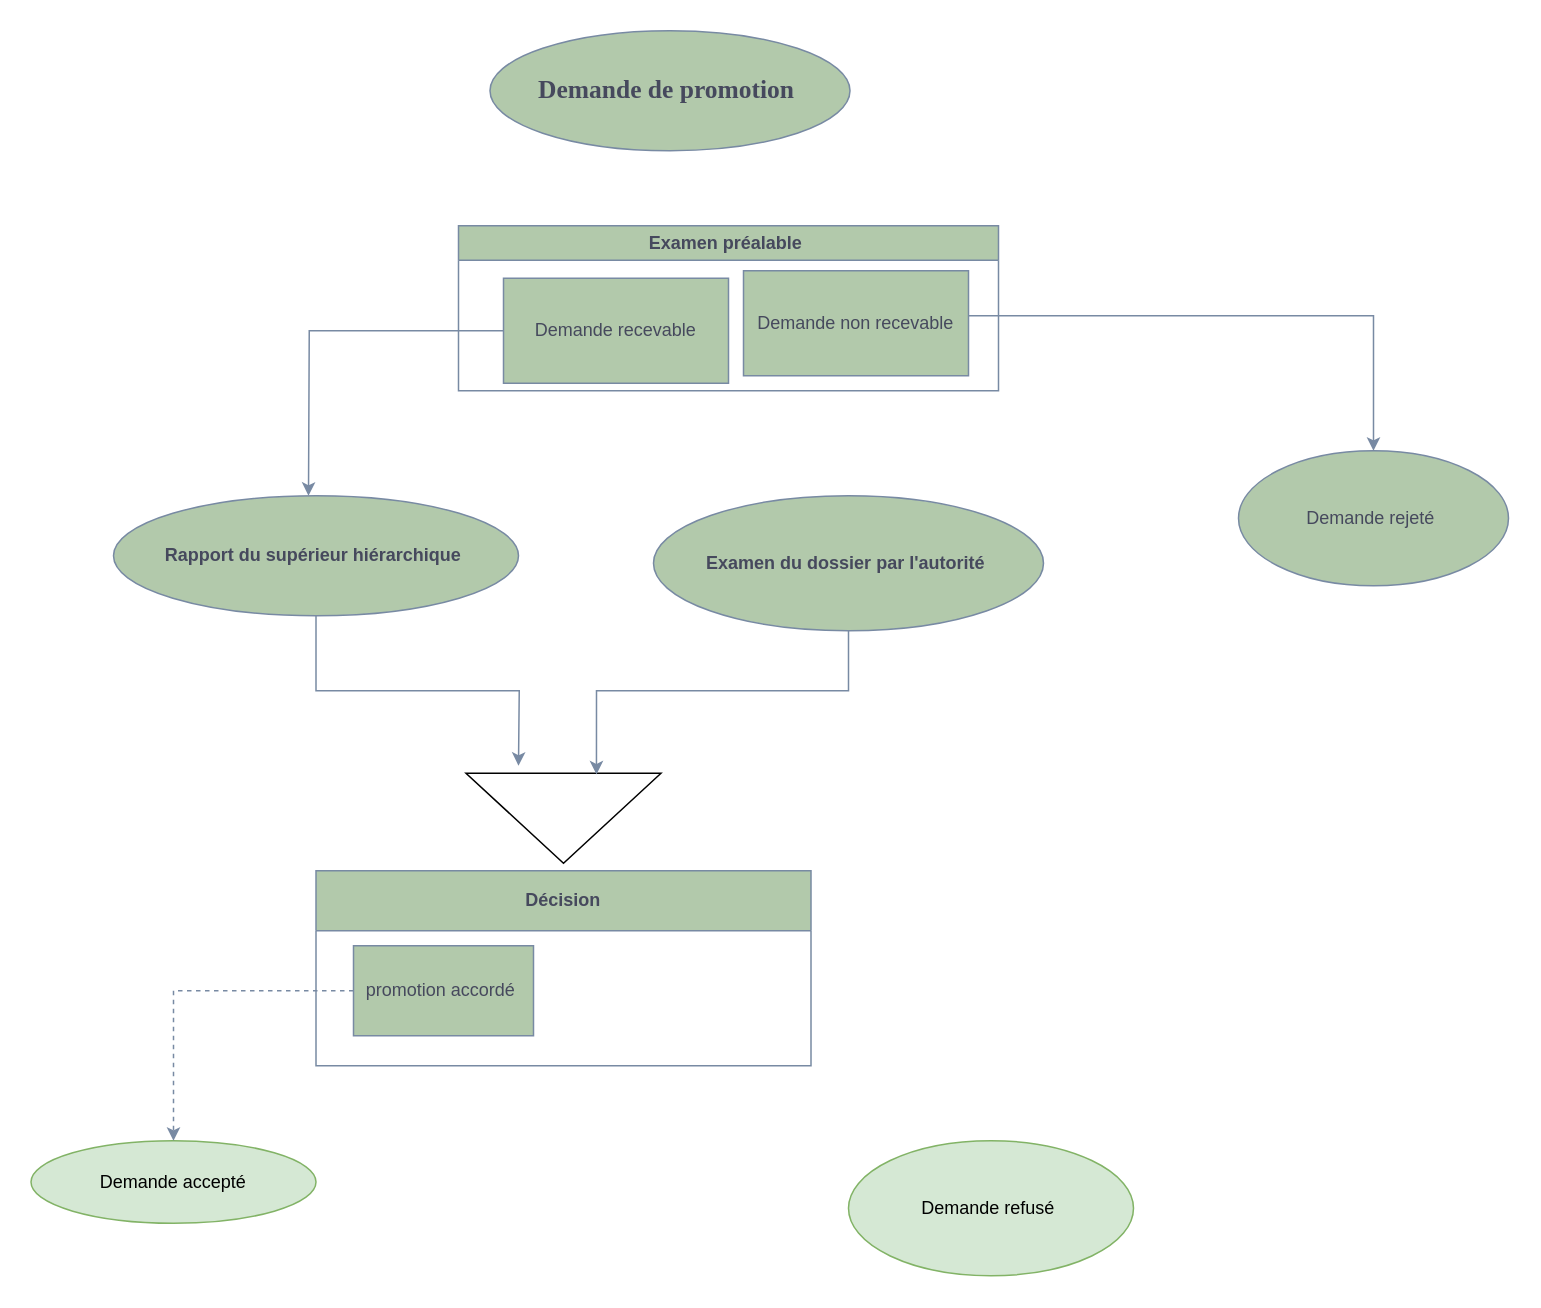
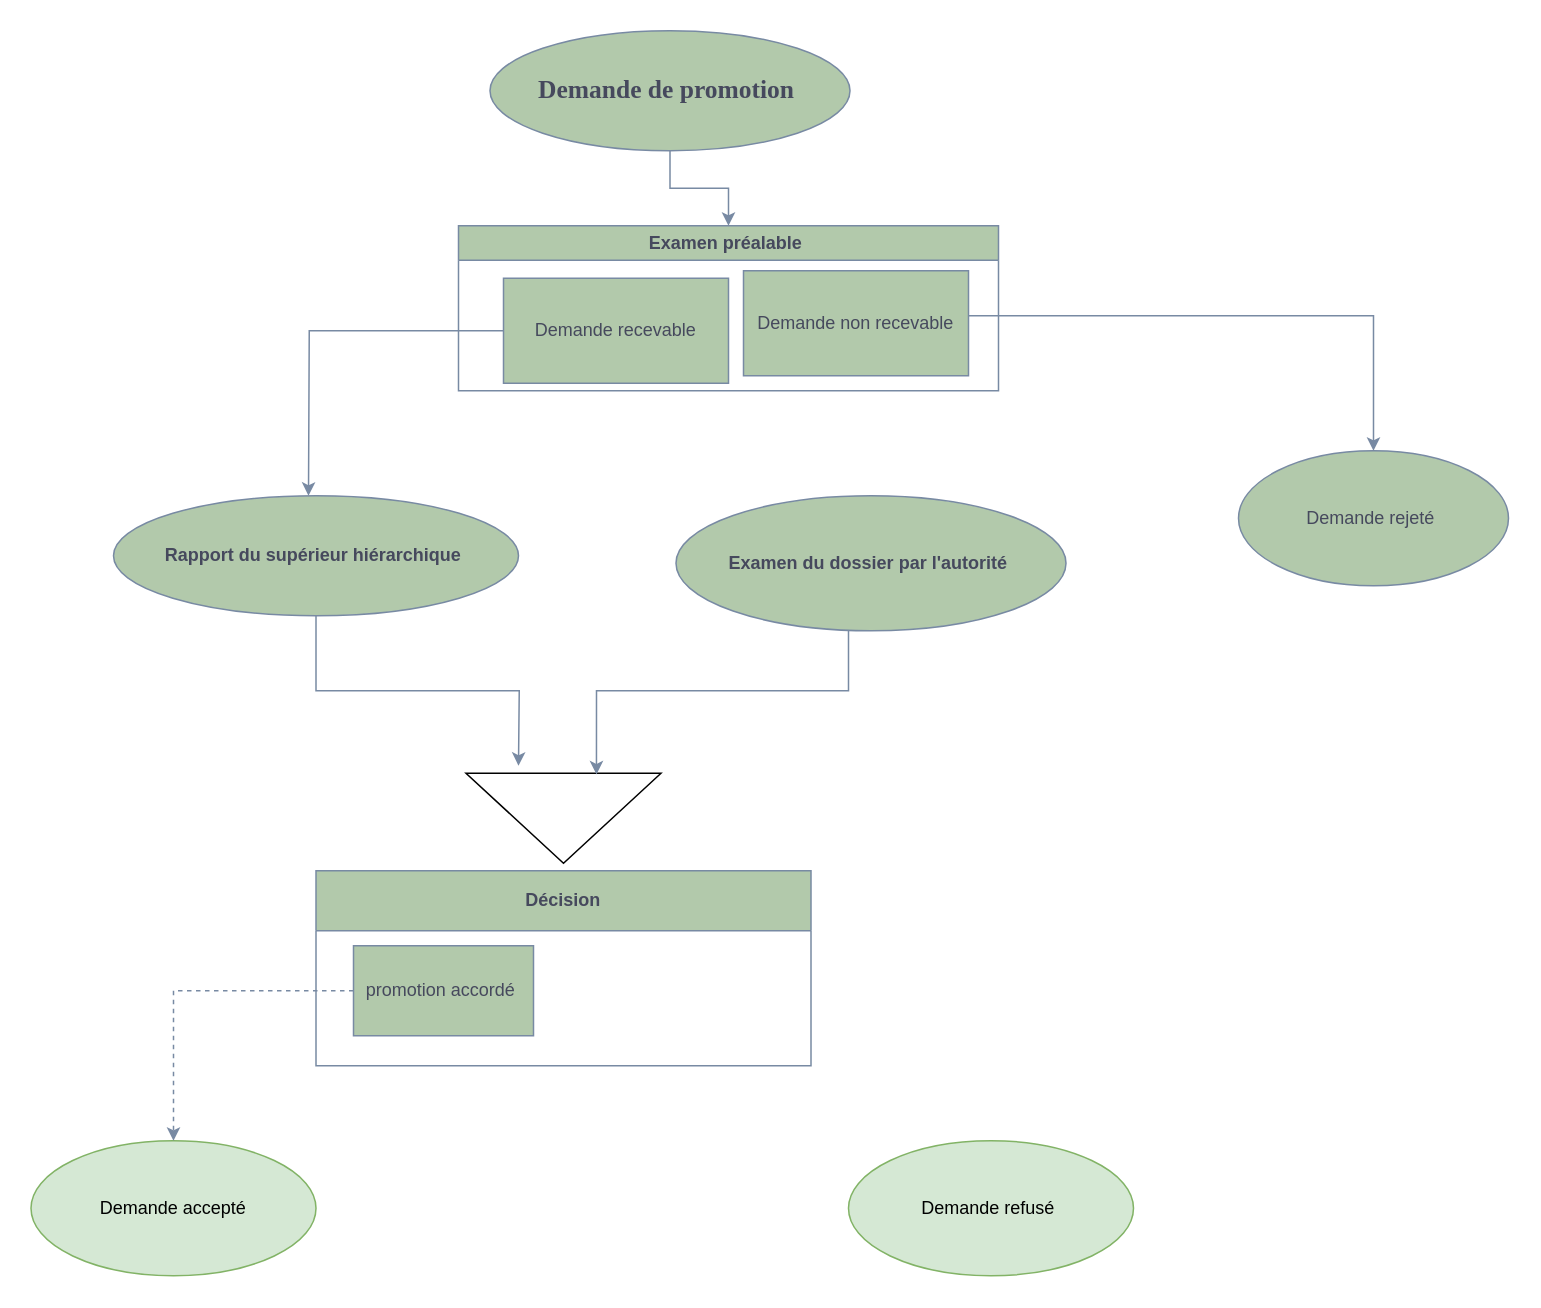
edge "Demande de promotion" -> "Examen préalable": added
node "Examen du dossier par l'autorité": moved (848, 563) -> (871, 563)
node "Demande accepté": size 285x83 -> 285x135
